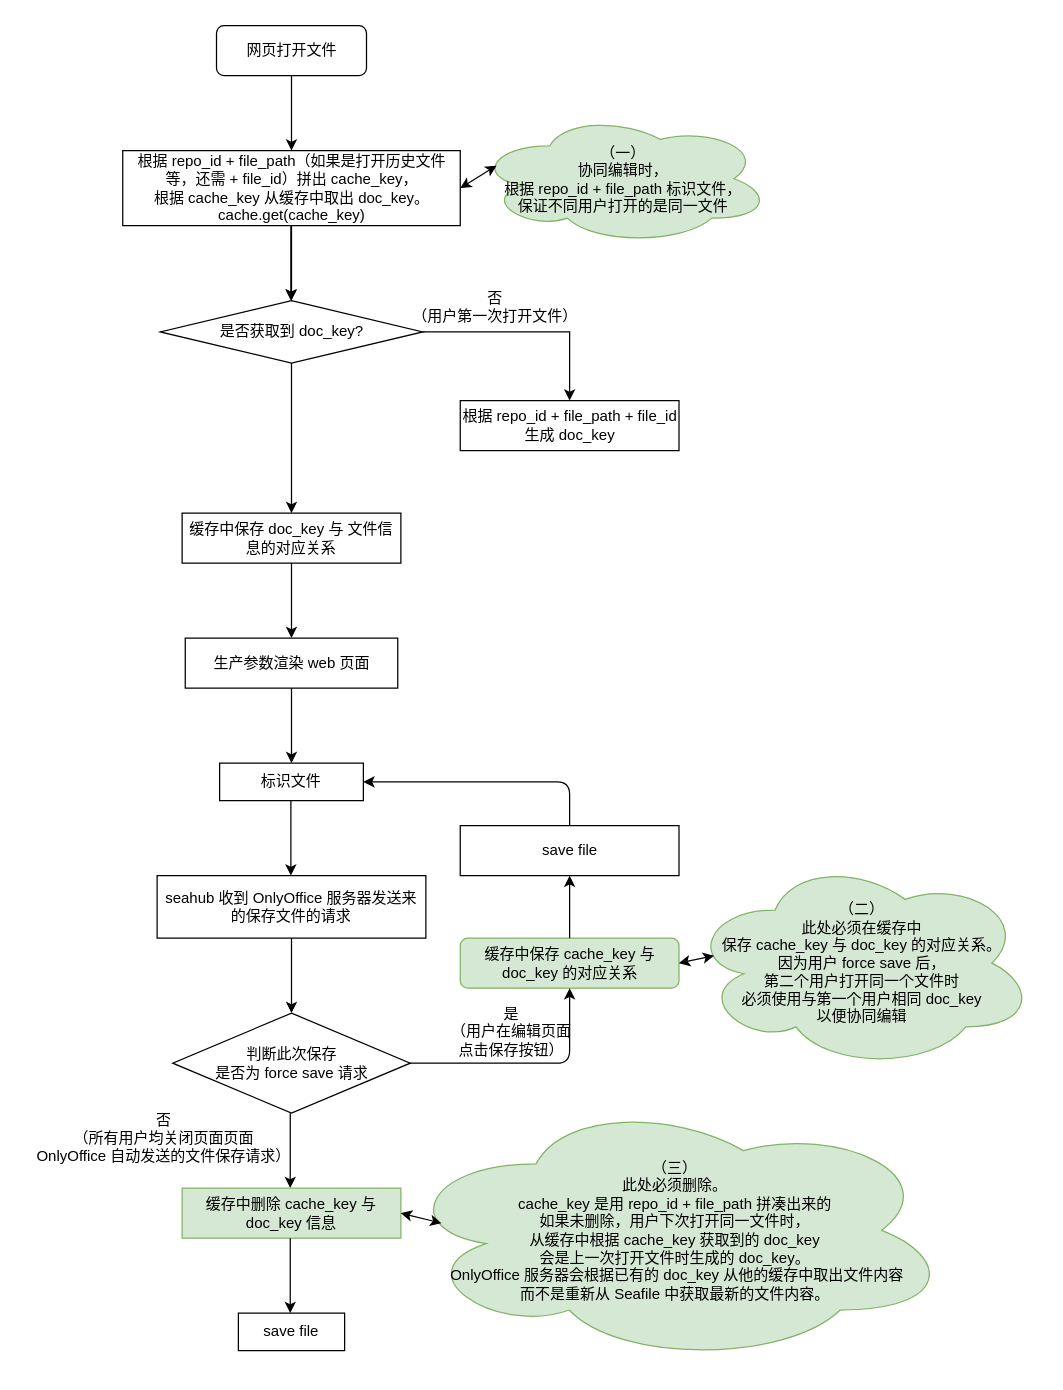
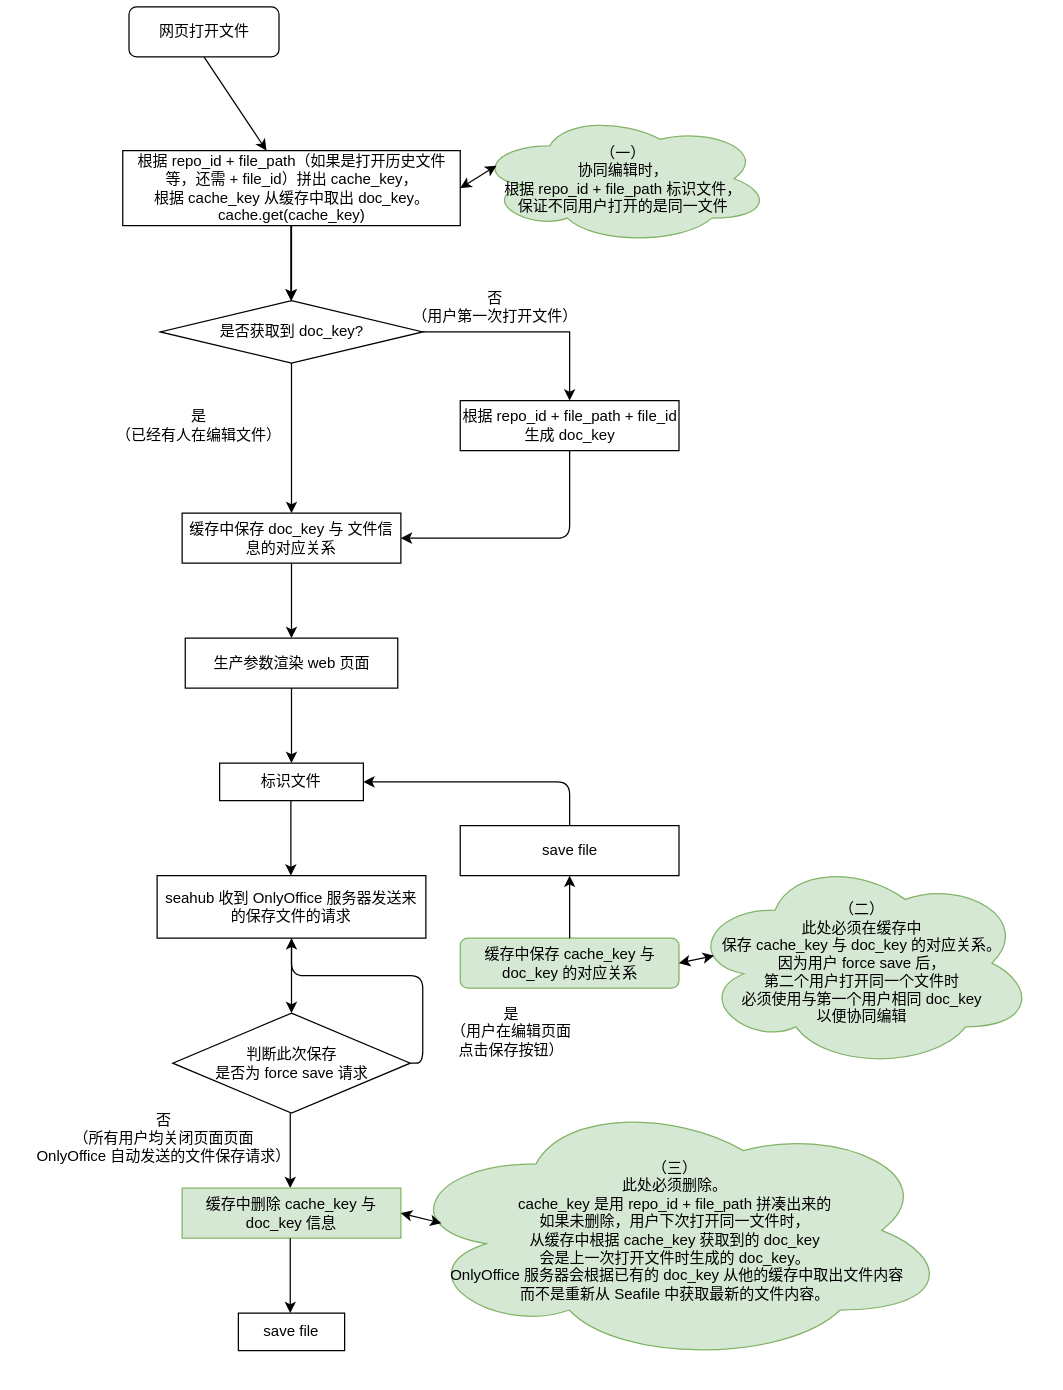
node "网页打开文件": moved (291, 51) -> (204, 32)
node "是 （已经有人在编辑文件）": added
edge "根据 repo_id + file_path + file_id 生成 doc_key" -> "缓存中保存 doc_key 与 文件信息的对应关系": added
edge "判断此次保存 是否为 force save 请求" -> "缓存中保存 cache_key 与 doc_key 的对应关系": now "判断此次保存 是否为 force save 请求" -> "seahub 收到 OnlyOffice 服务器发送来的保存文件的请求"
